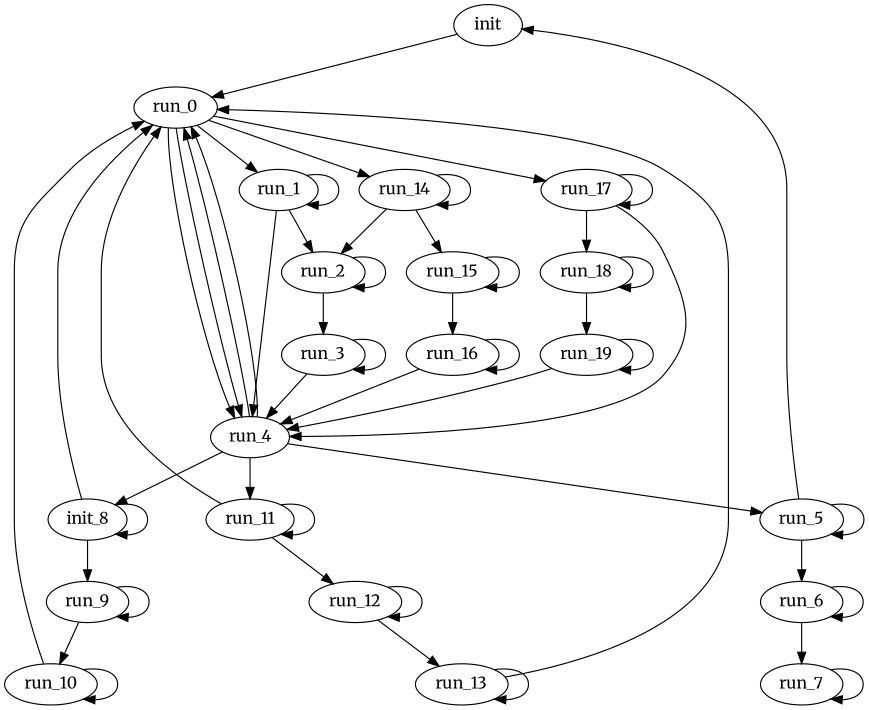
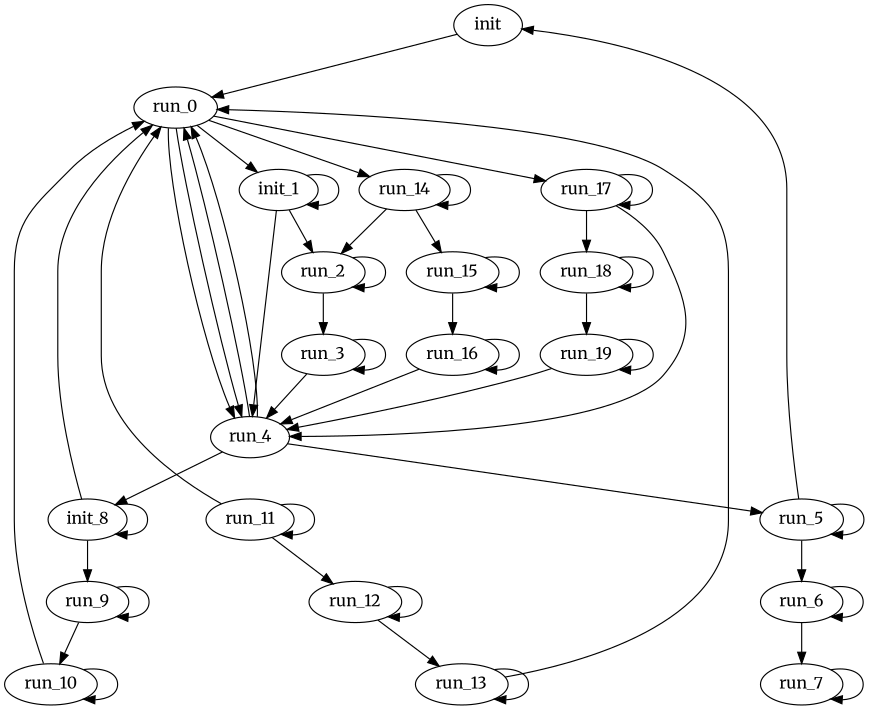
node "run_1": label "run_1" -> "init_1"
edge "run_4" -> "run_11": removed
